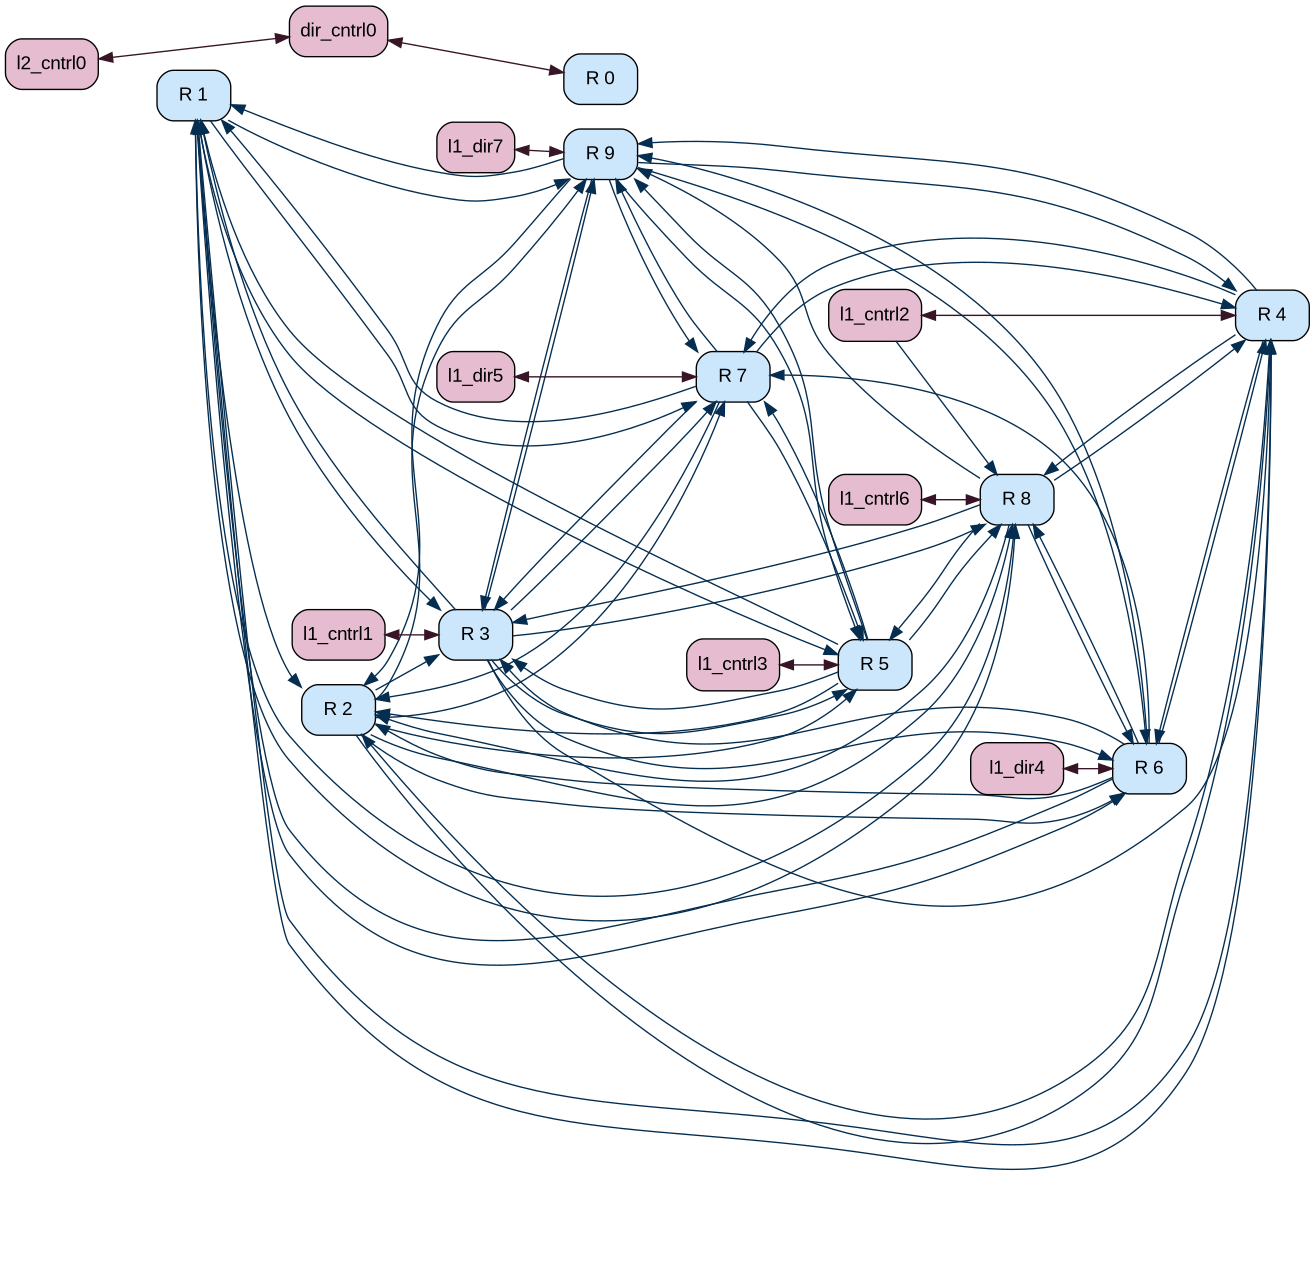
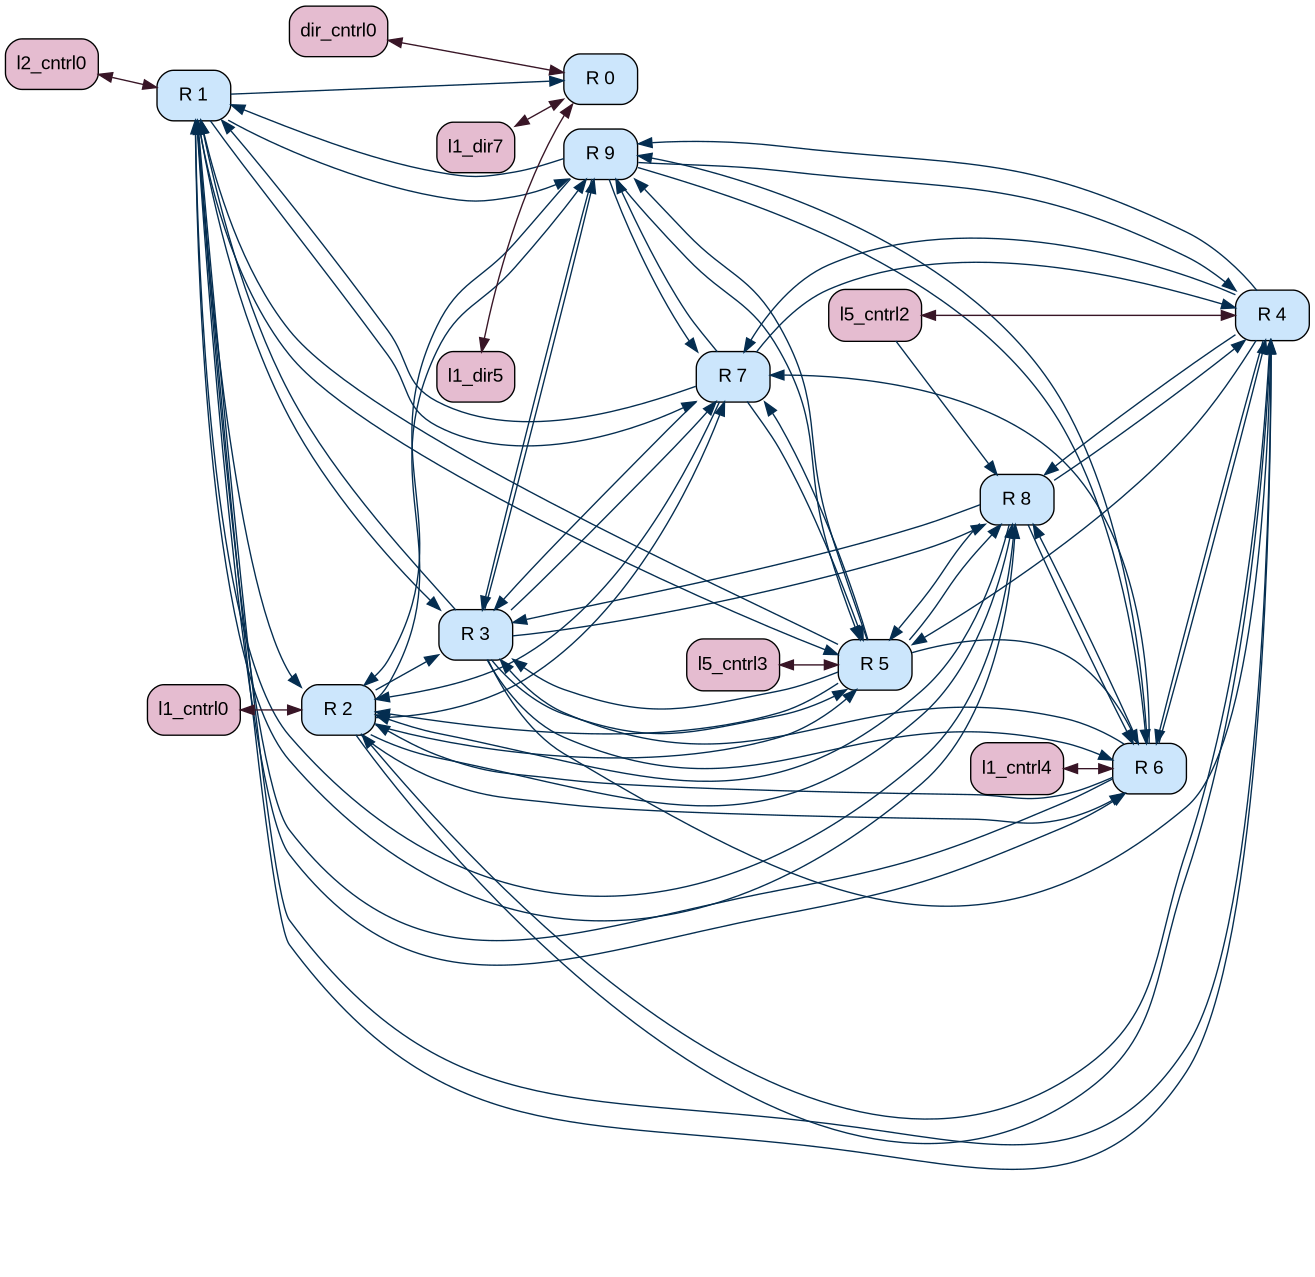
edge "dir_cntrl0" -- "l2_cntrl0": now "R 1" -- "l2_cntrl0"
edge "R 0" -- "R 1": added
edge "l1_dir7" -- "R 9": now "l1_dir7" -- "R 0"
node "l1_cntrl2": label "l1_cntrl2" -> "l5_cntrl2"
edge "R 9" -- "R 8": removed
edge "l1_dir5" -- "R 7": now "l1_dir5" -- "R 0"
node "l1_cntrl6": removed
edge "R 4" -- "R 5": added
node "l1_cntrl1": removed
edge "R 5" -- "R 6": added
node "l1_cntrl3": label "l1_cntrl3" -> "l5_cntrl3"
node "l1_cntrl0": added
node "l1_dir4": label "l1_dir4" -> "l1_cntrl4"
